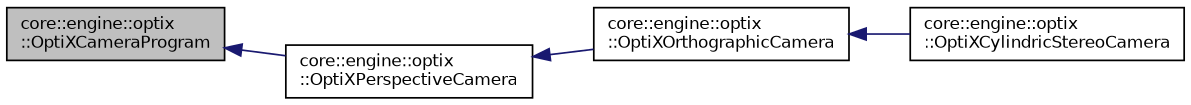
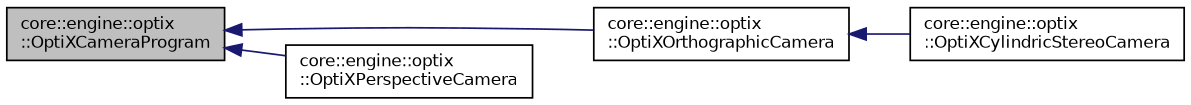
edge "core::engine::optix ::OptiXOrthographicCamera" -> "core::engine::optix ::OptiXPerspectiveCamera": now "core::engine::optix ::OptiXOrthographicCamera" -> "core::engine::optix ::OptiXCameraProgram"
